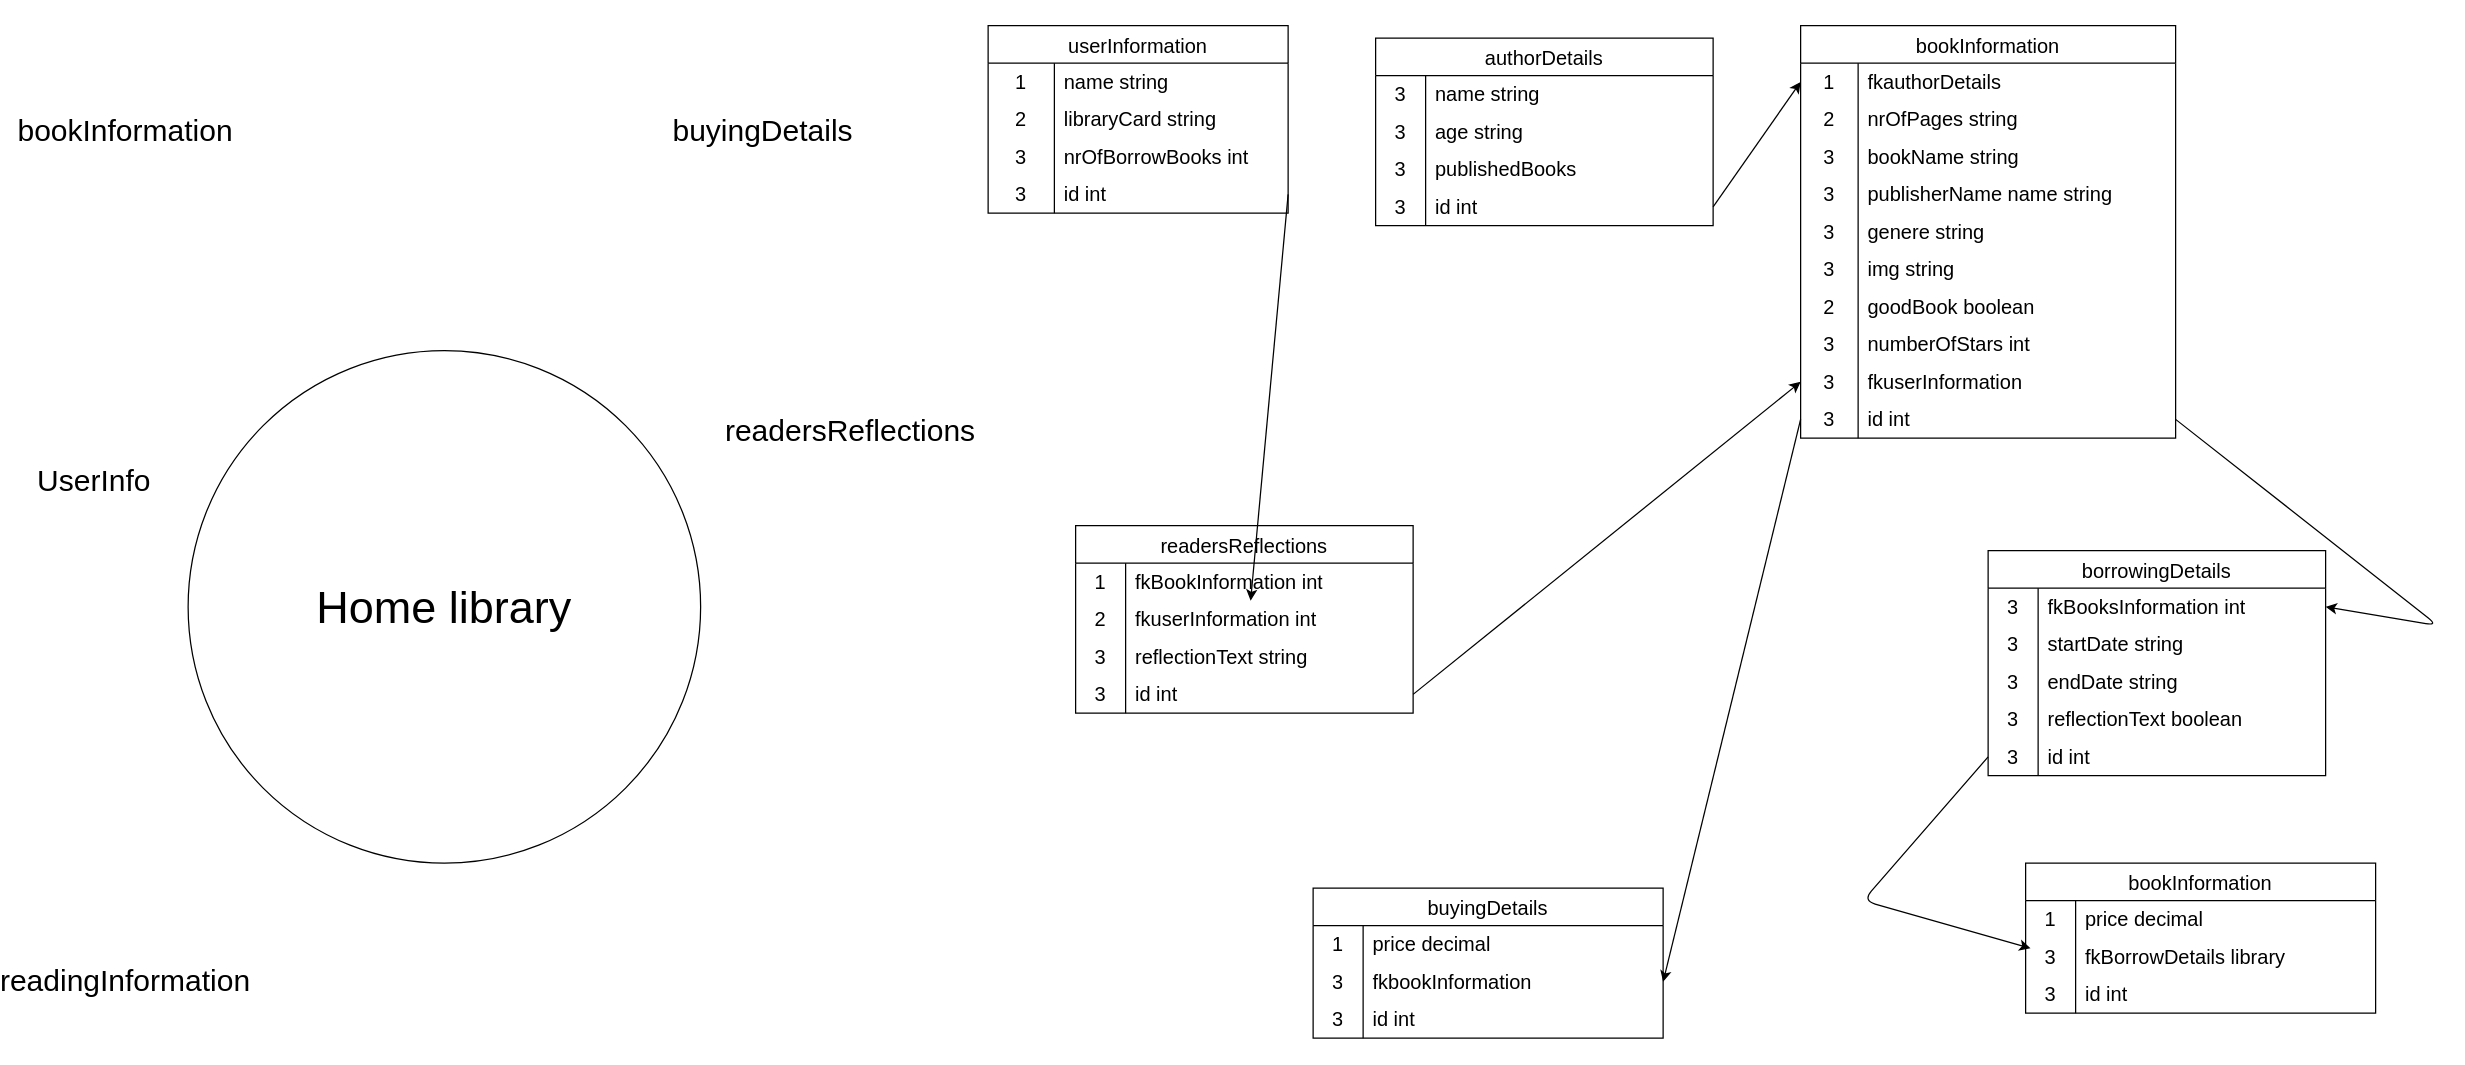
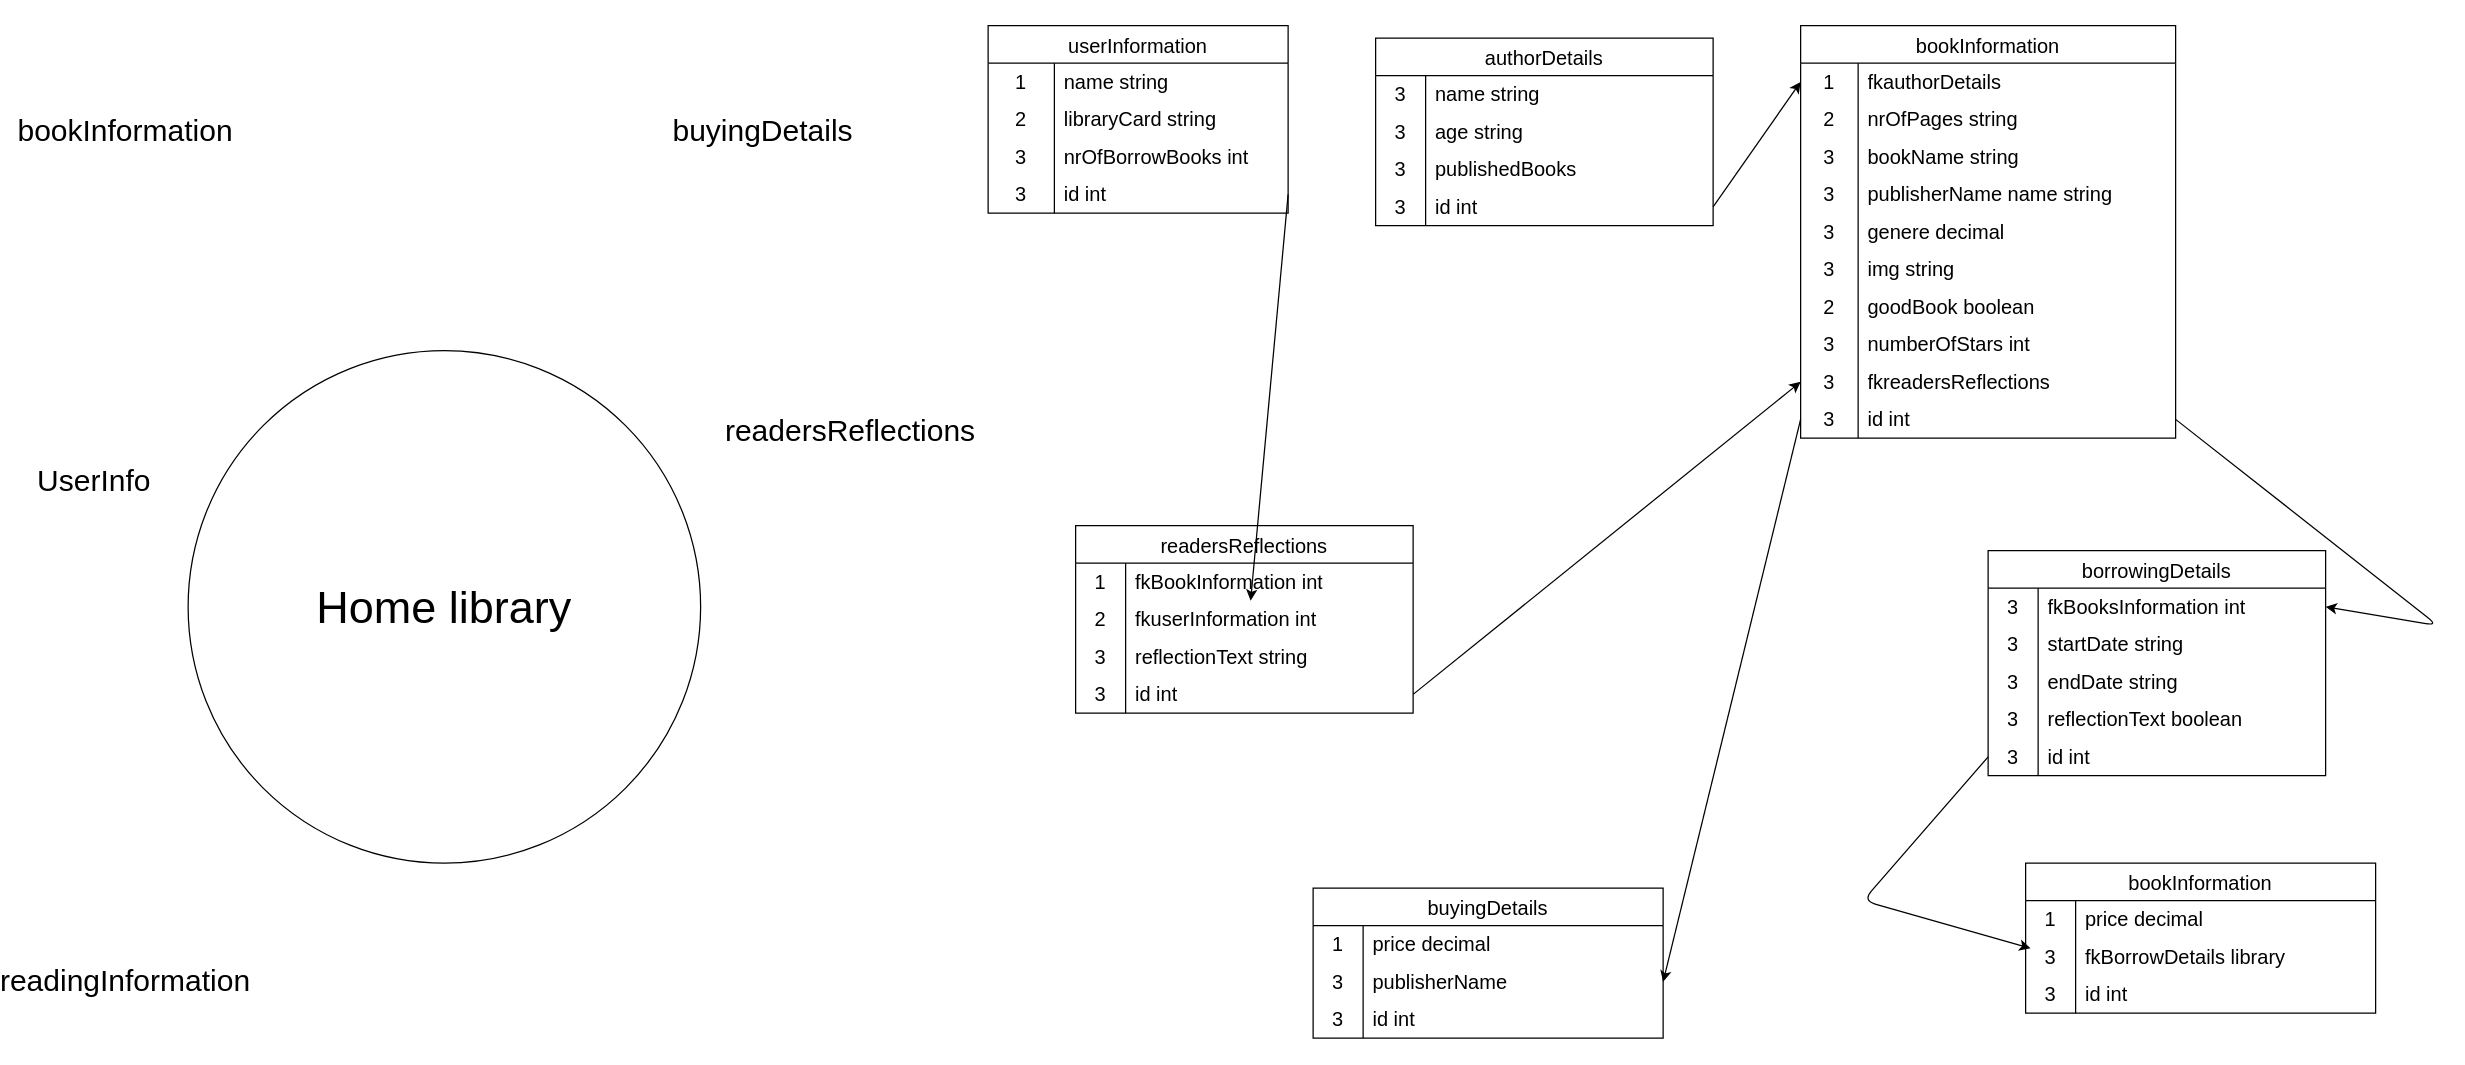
node "genere string": label "genere string" -> "genere decimal"
node "fkuserInformation": label "fkuserInformation" -> "fkreadersReflections"
node "fkbookInformation": label "fkbookInformation" -> "publisherName"
